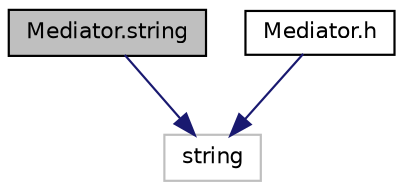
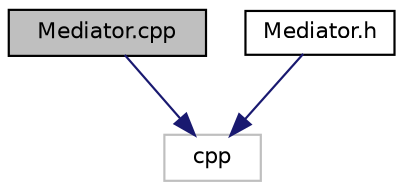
node "Mediator.string": label "Mediator.string" -> "Mediator.cpp"
node "string": label "string" -> "cpp"
